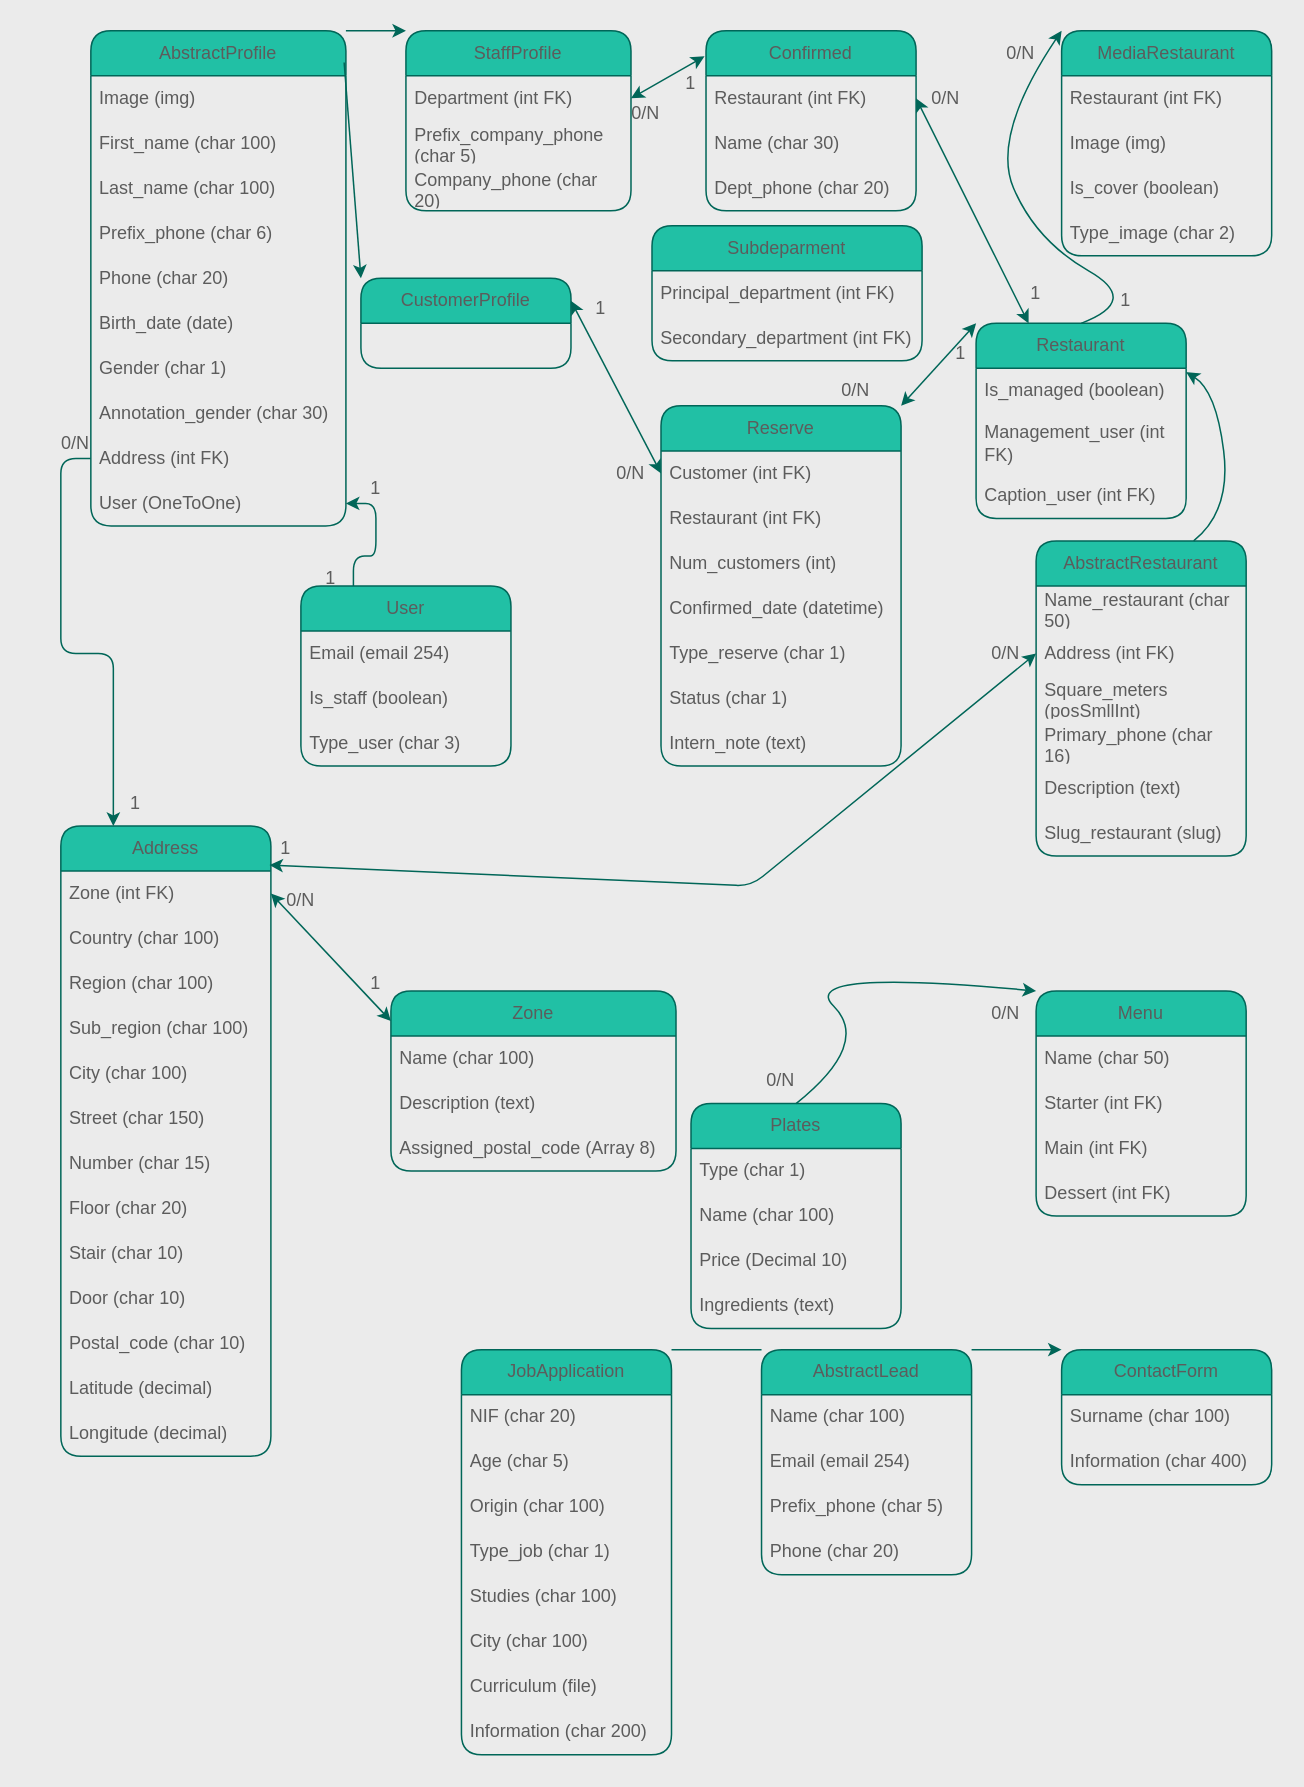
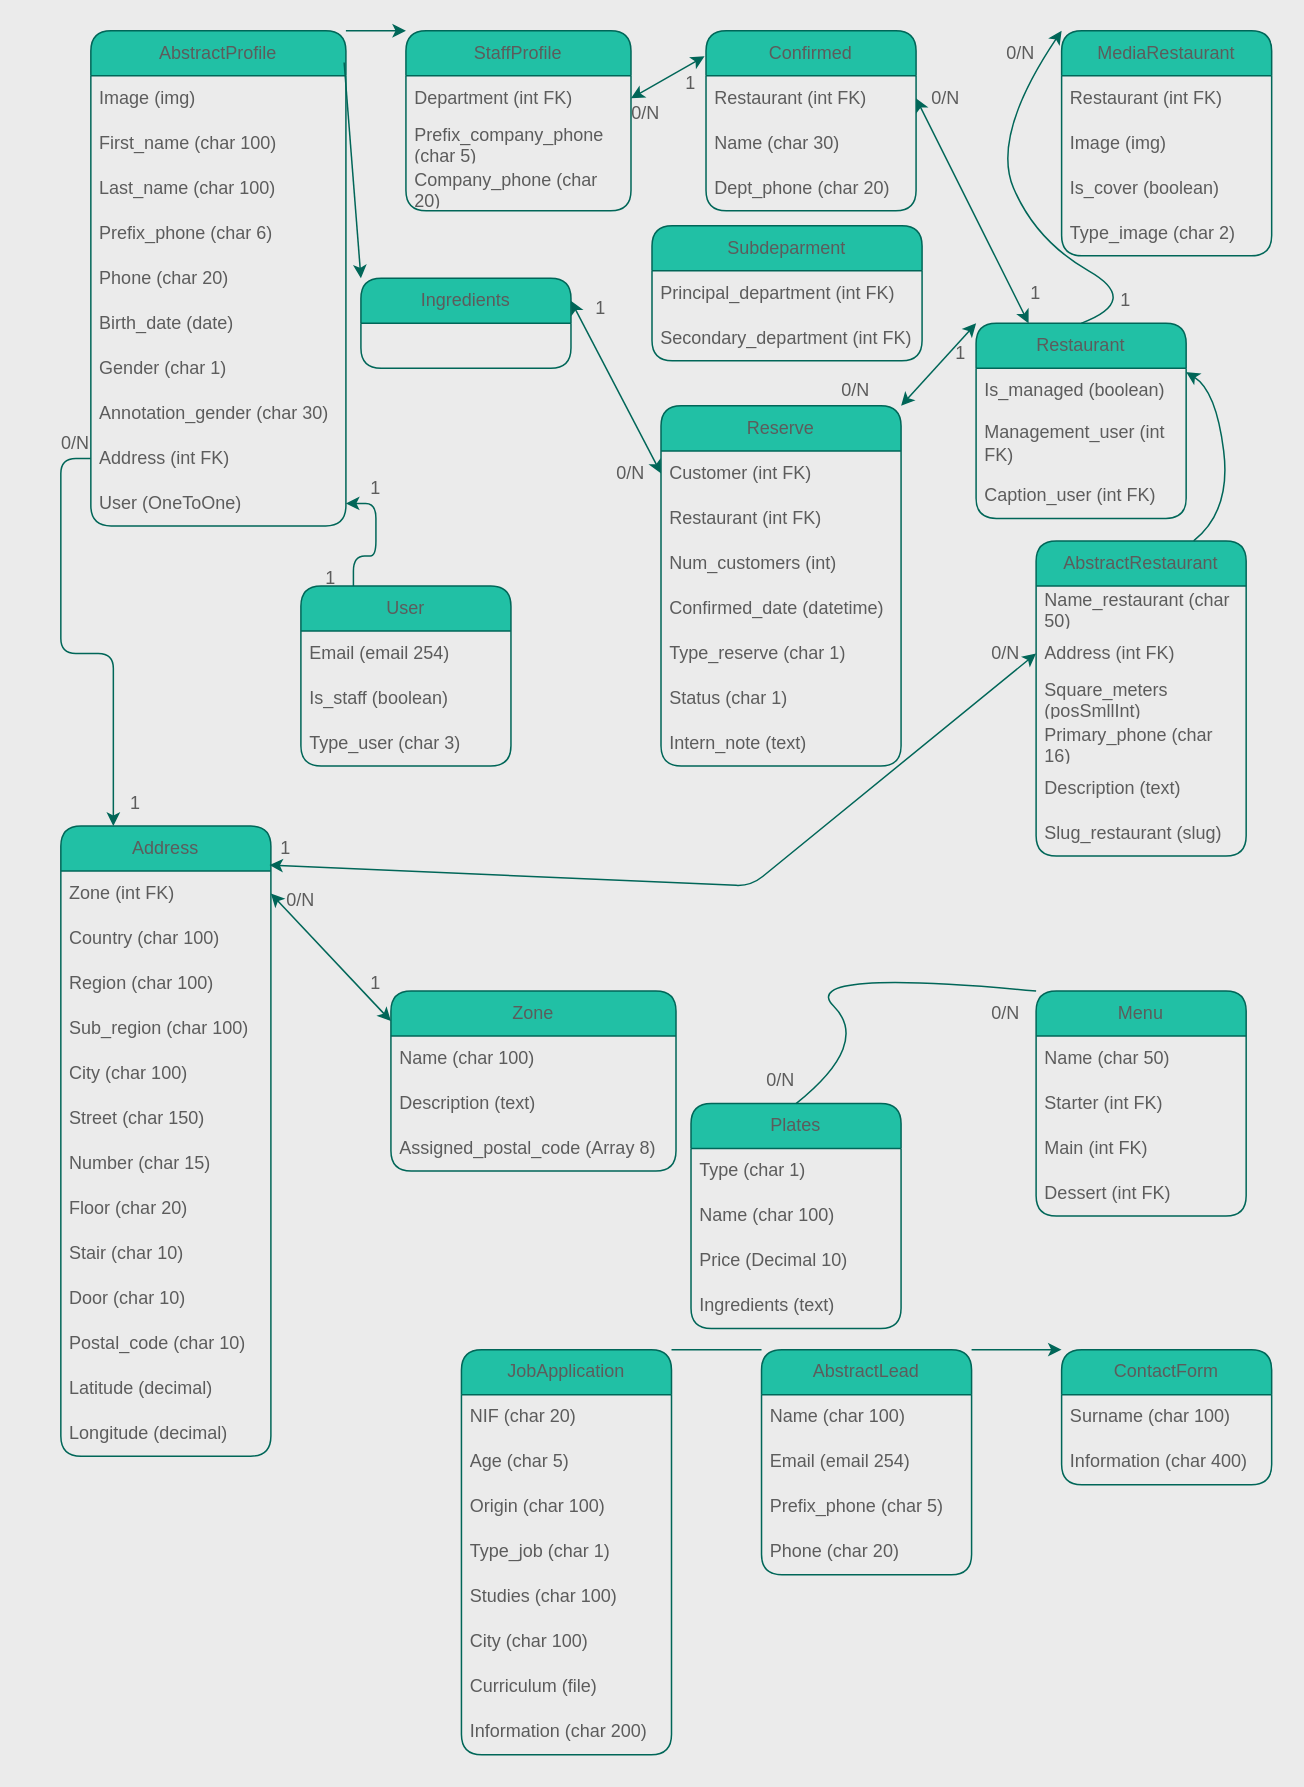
node "CustomerProfile": label "CustomerProfile" -> "Ingredients"
edge "Plates" -> "Menu": arrowhead classic -> none
